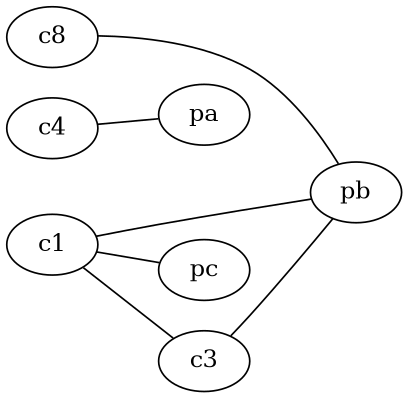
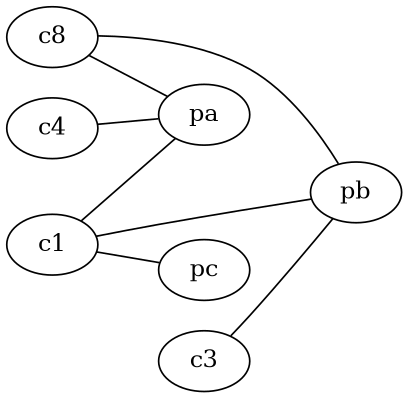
edge "c8" -- "pa": added
edge "c1" -- "c3": now "c1" -- "pa"
